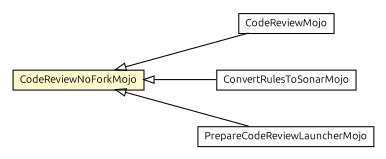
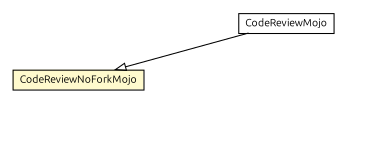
node "ConvertRulesToSonarMojo": removed
node "PrepareCodeReviewLauncherMojo": removed
